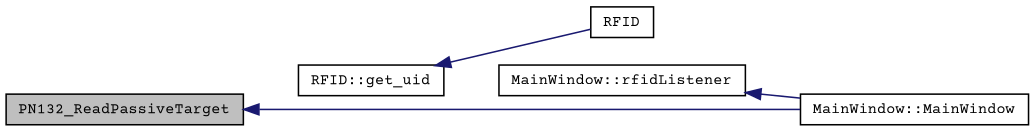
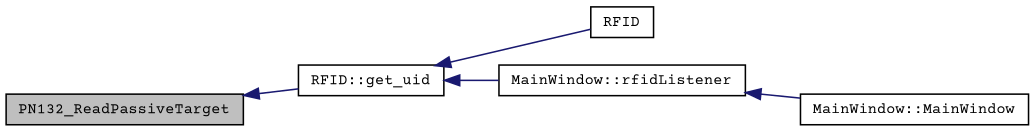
edge "MainWindow::rfidListener" -> "RFID::get_uid": added
edge "MainWindow::MainWindow" -> "PN132_ReadPassiveTarget": now "RFID::get_uid" -> "PN132_ReadPassiveTarget"
